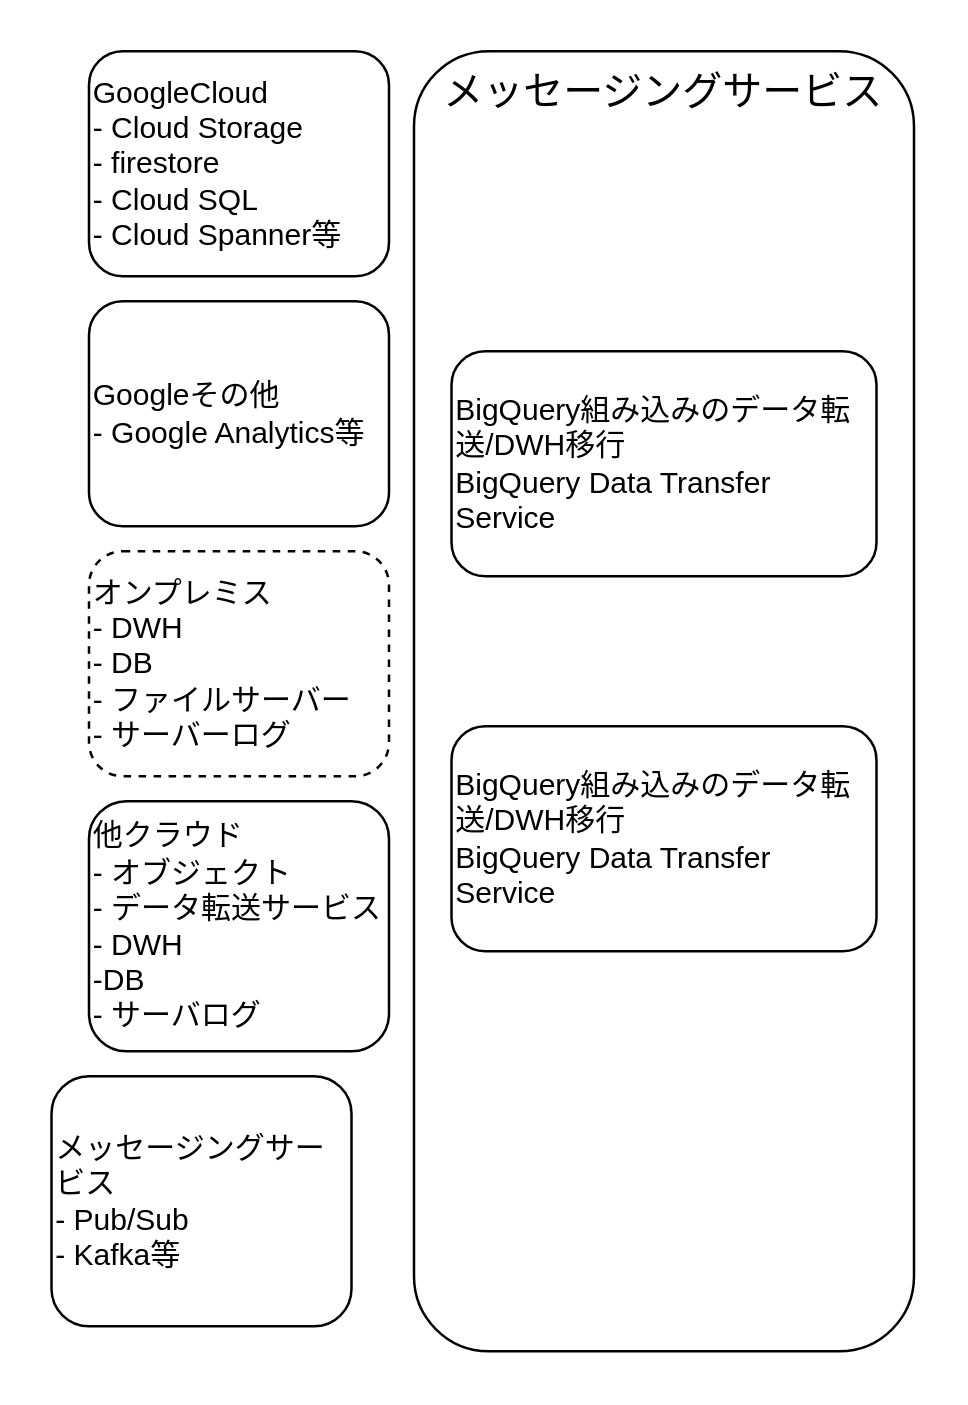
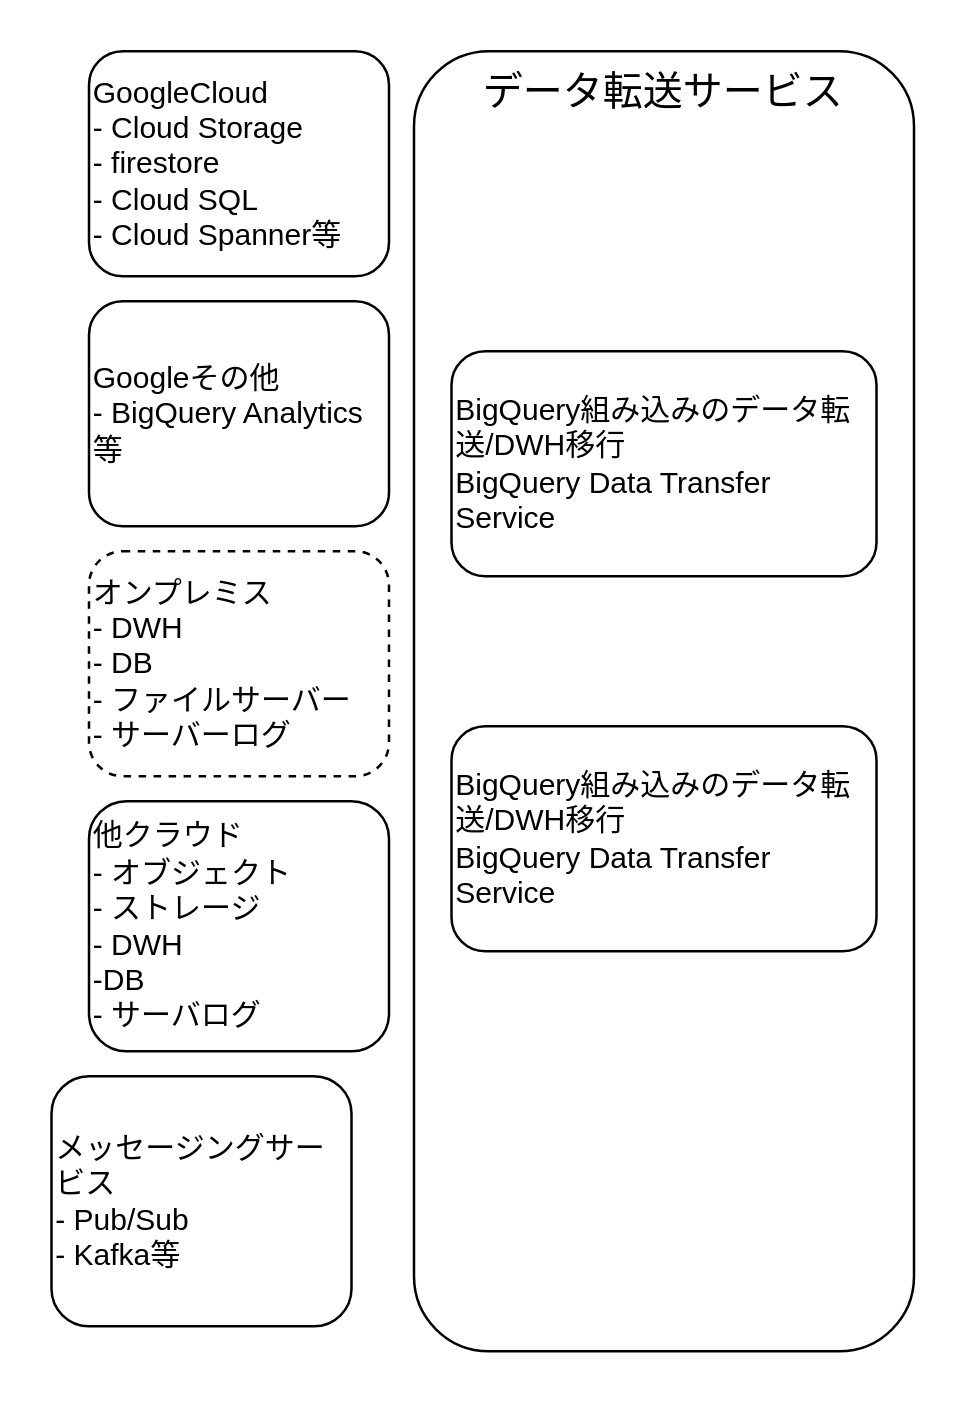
node "メッセージングサービス": label "メッセージングサービス" -> "データ転送サービス"
node "Googleその他 - Google Analytics等": label "Googleその他 - Google Analytics等" -> "Googleその他 - BigQuery Analytics等"
node "他クラウド - オブジェクト - データ転送サービス - DWH -DB - サーバログ": label "他クラウド - オブジェクト - データ転送サービス - DWH -DB - サーバログ" -> "他クラウド - オブジェクト - ストレージ - DWH -DB - サーバログ"
